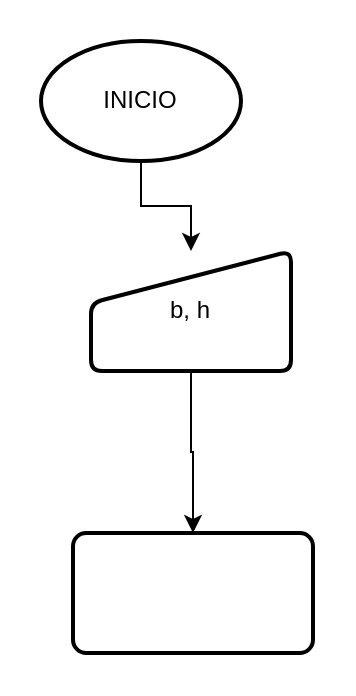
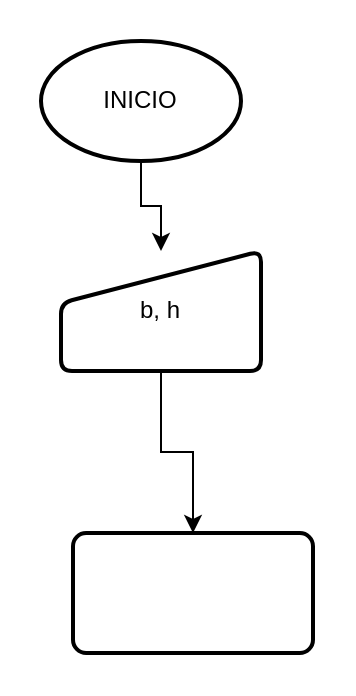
node "b, h": moved (191, 311) -> (161, 311)
